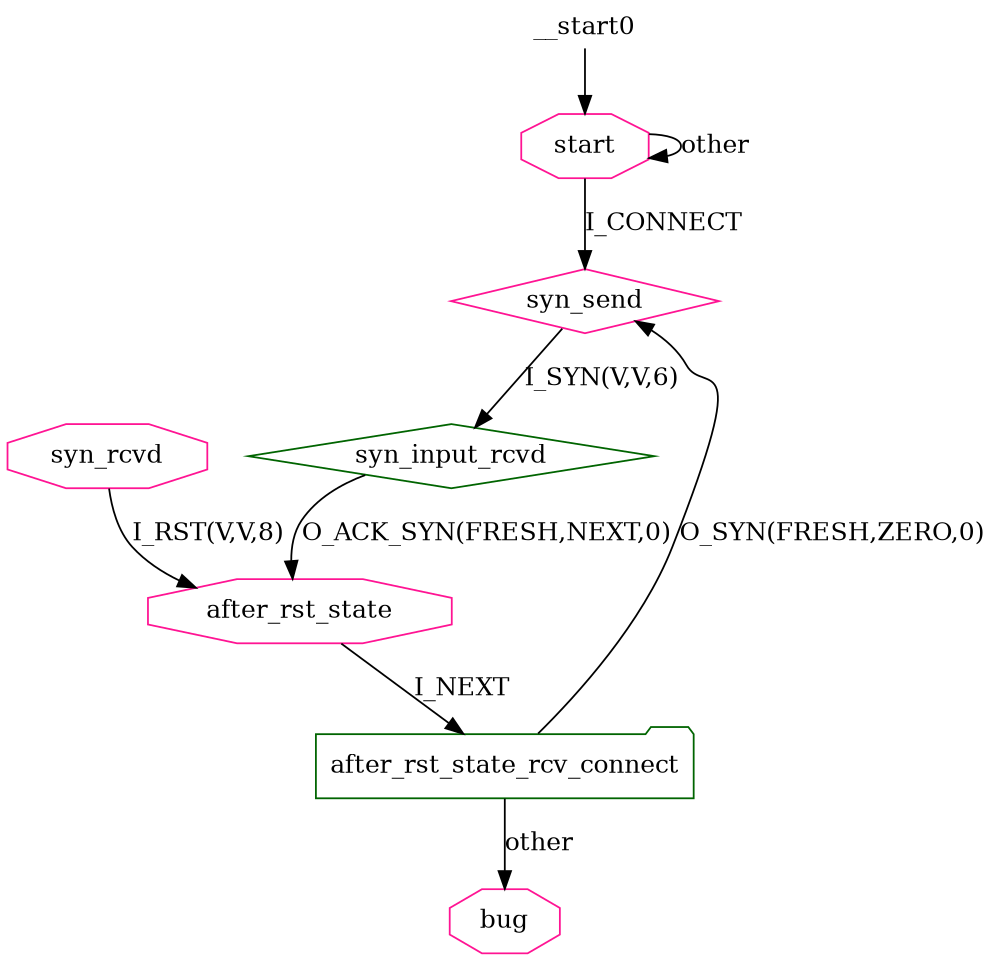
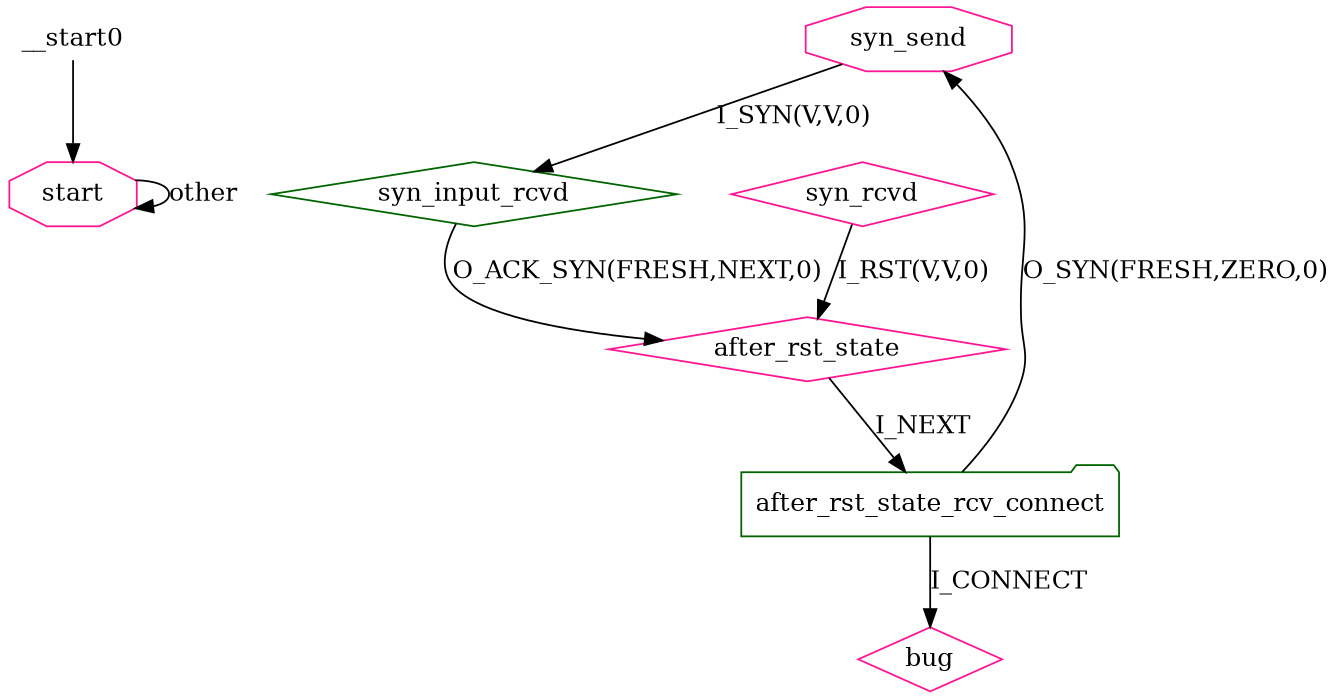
edge "start" -> "syn_send": removed, label "I_CONNECT"
node "syn_send": shape diamond -> octagon
edge "syn_send" -> "syn_input_rcvd": label "I_SYN(V,V,6)" -> "I_SYN(V,V,0)"
node "syn_rcvd": shape octagon -> diamond
edge "syn_rcvd" -> "after_rst_state": label "I_RST(V,V,8)" -> "I_RST(V,V,0)"
node "after_rst_state": shape octagon -> diamond
edge "after_rst_state_rcv_connect" -> "bug": label "other" -> "I_CONNECT"
node "bug": shape octagon -> diamond
